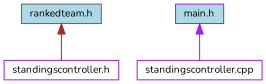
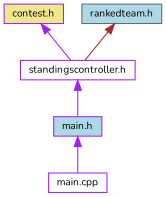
node "contest.h": added
node "standingscontroller.cpp": label "standingscontroller.cpp" -> "main.cpp"
edge "main.h" -> "standingscontroller.h": added
